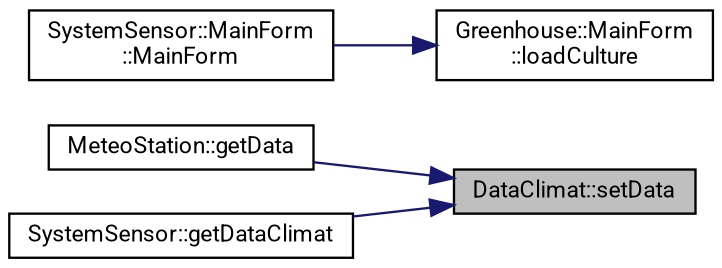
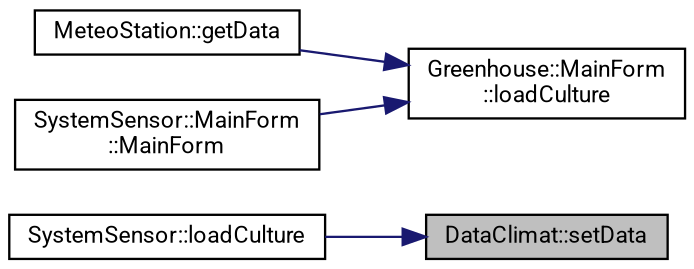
edge "MeteoStation::getData" -> "DataClimat::setData": now "MeteoStation::getData" -> "Greenhouse::MainForm ::loadCulture"
node "SystemSensor::getDataClimat": label "SystemSensor::getDataClimat" -> "SystemSensor::loadCulture"
